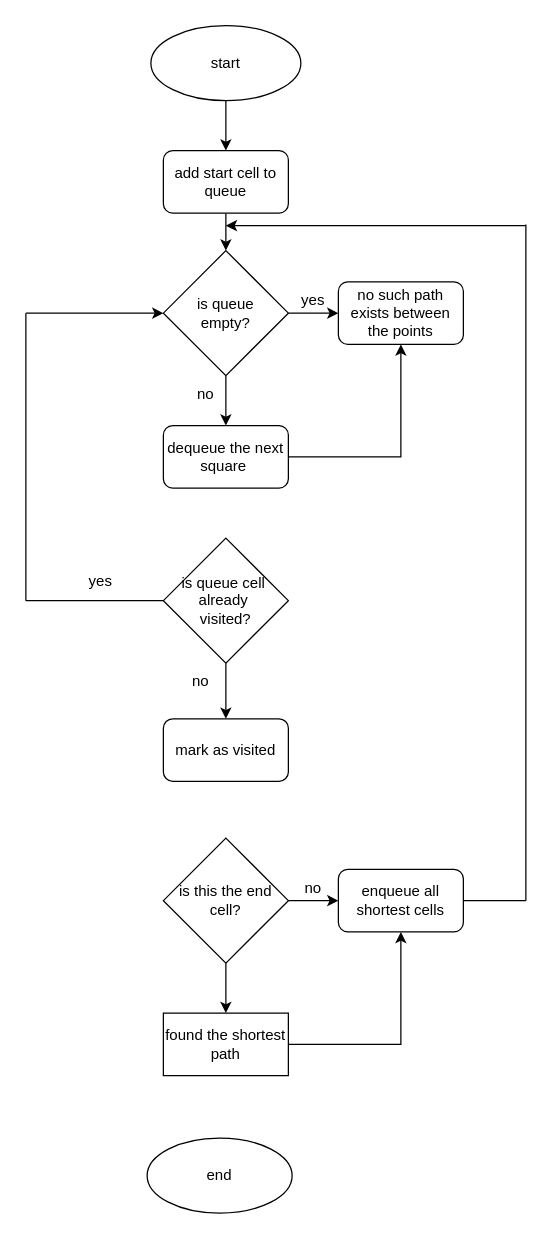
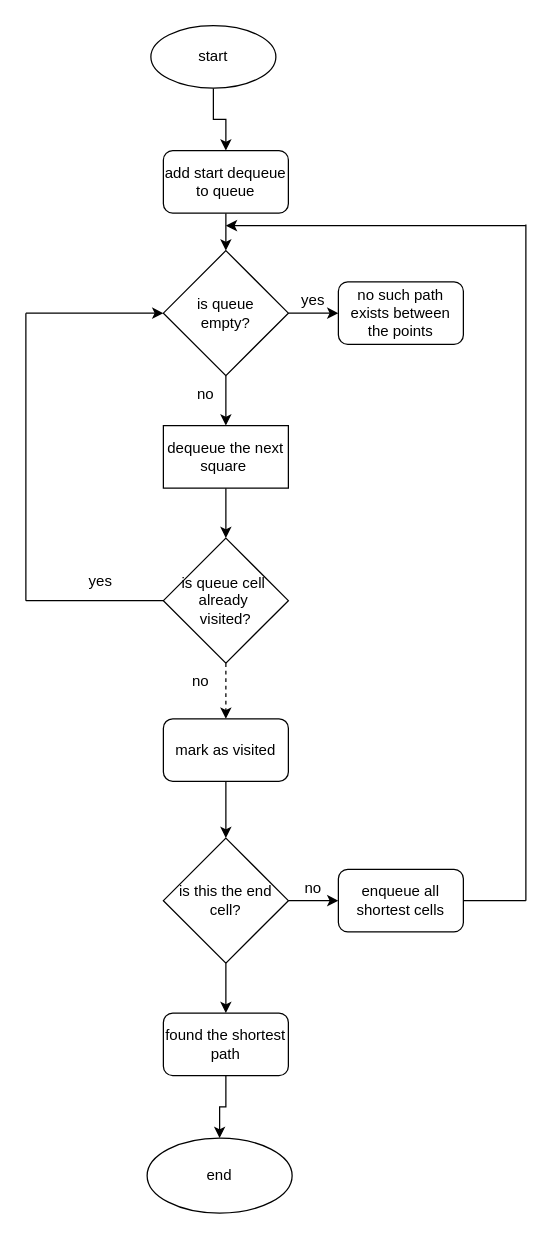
node "start": size 150x75 -> 125x63
node "add start cell to queue": label "add start cell to queue" -> "add start dequeue to queue"
node "dequeue the next square": shape rounded rectangle -> rectangle
edge "dequeue the next square" -> "no such path exists between the points": now "dequeue the next square" -> "is queue cell already visited?"
edge "is queue cell already visited?" -> "mark as visited": style solid -> dashed
edge "mark as visited" -> "is this the end cell?": added
node "found the shortest path": shape rectangle -> rounded rectangle
edge "found the shortest path" -> "enqueue all shortest cells": now "found the shortest path" -> "end"
